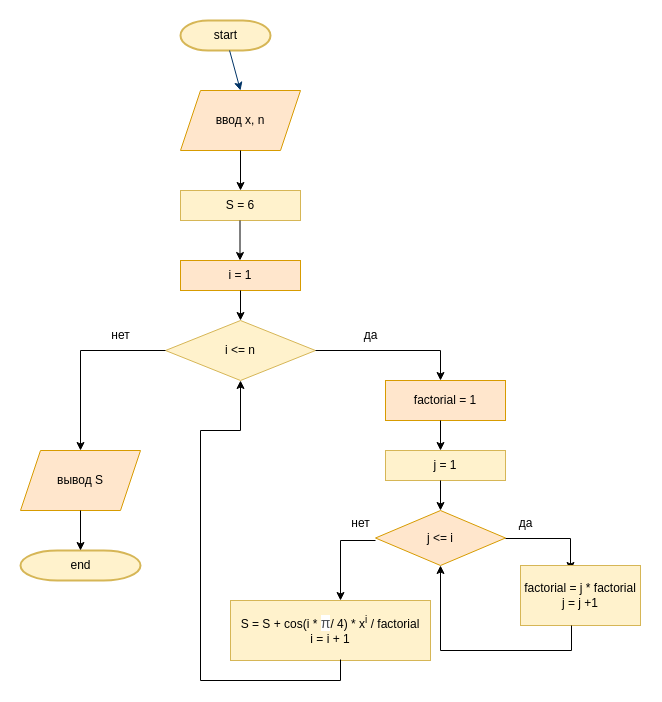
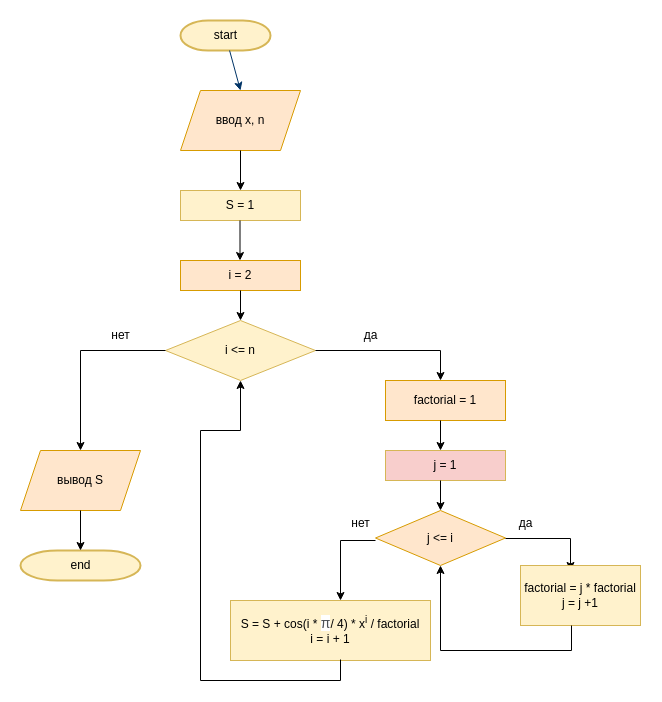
node "S = 6": label "S = 6" -> "S = 1"
node "i = 1": label "i = 1" -> "i = 2"
node "j = 1": fillcolor #fff2cc -> #f8cecc
